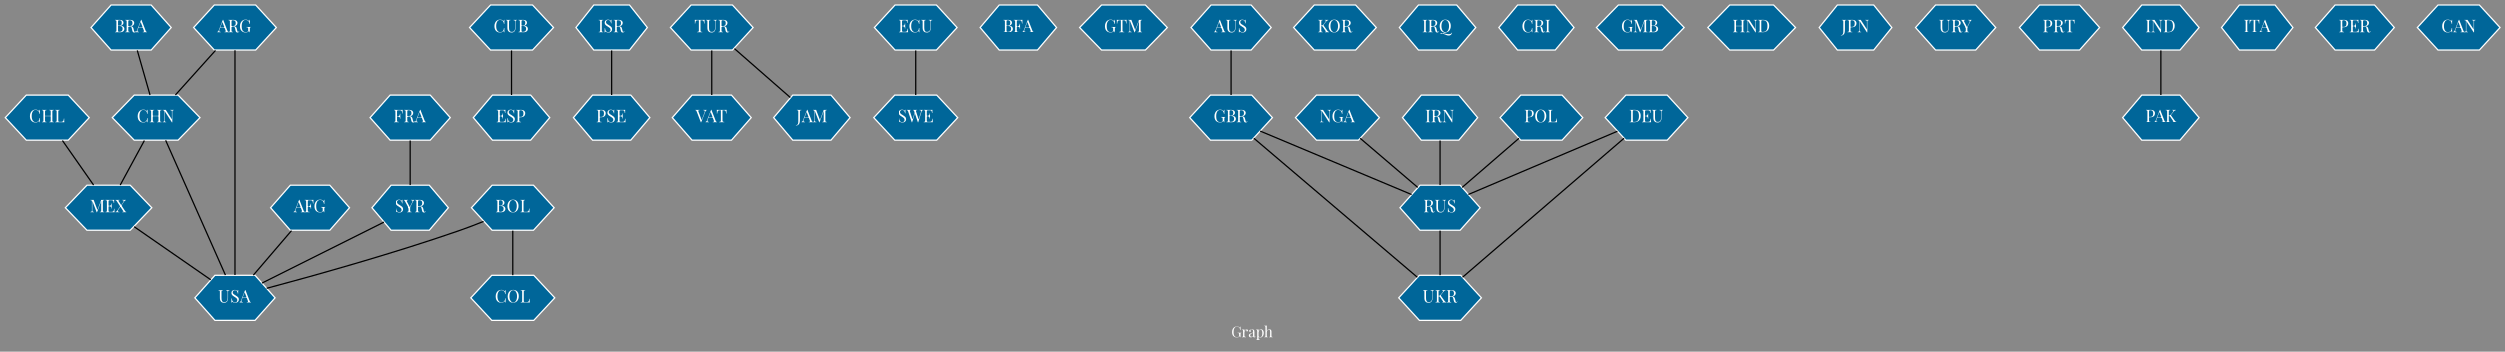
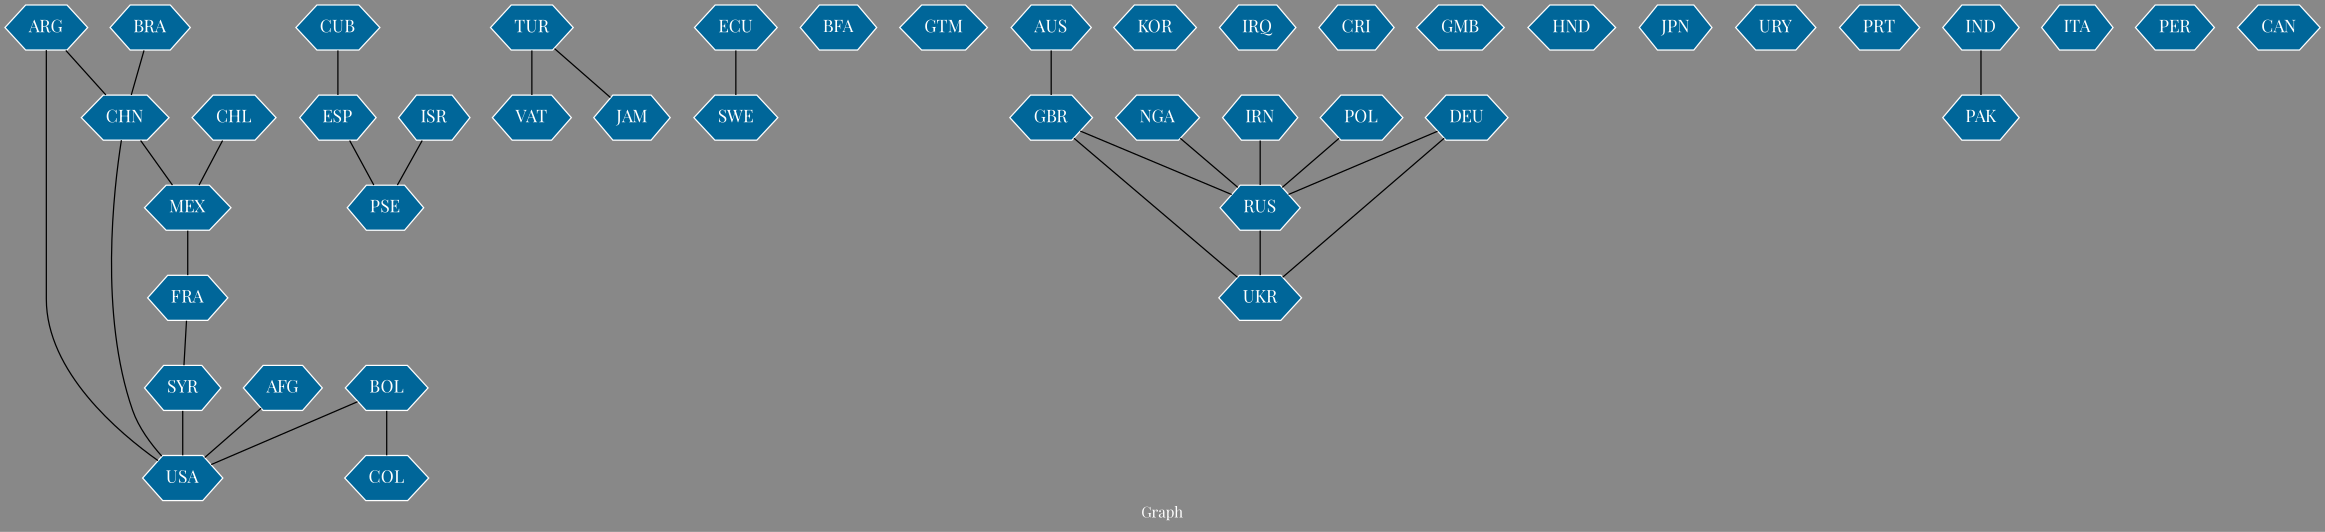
edge "ESP" -- "PSE": added
edge "MEX" -- "USA": now "MEX" -- "FRA"
